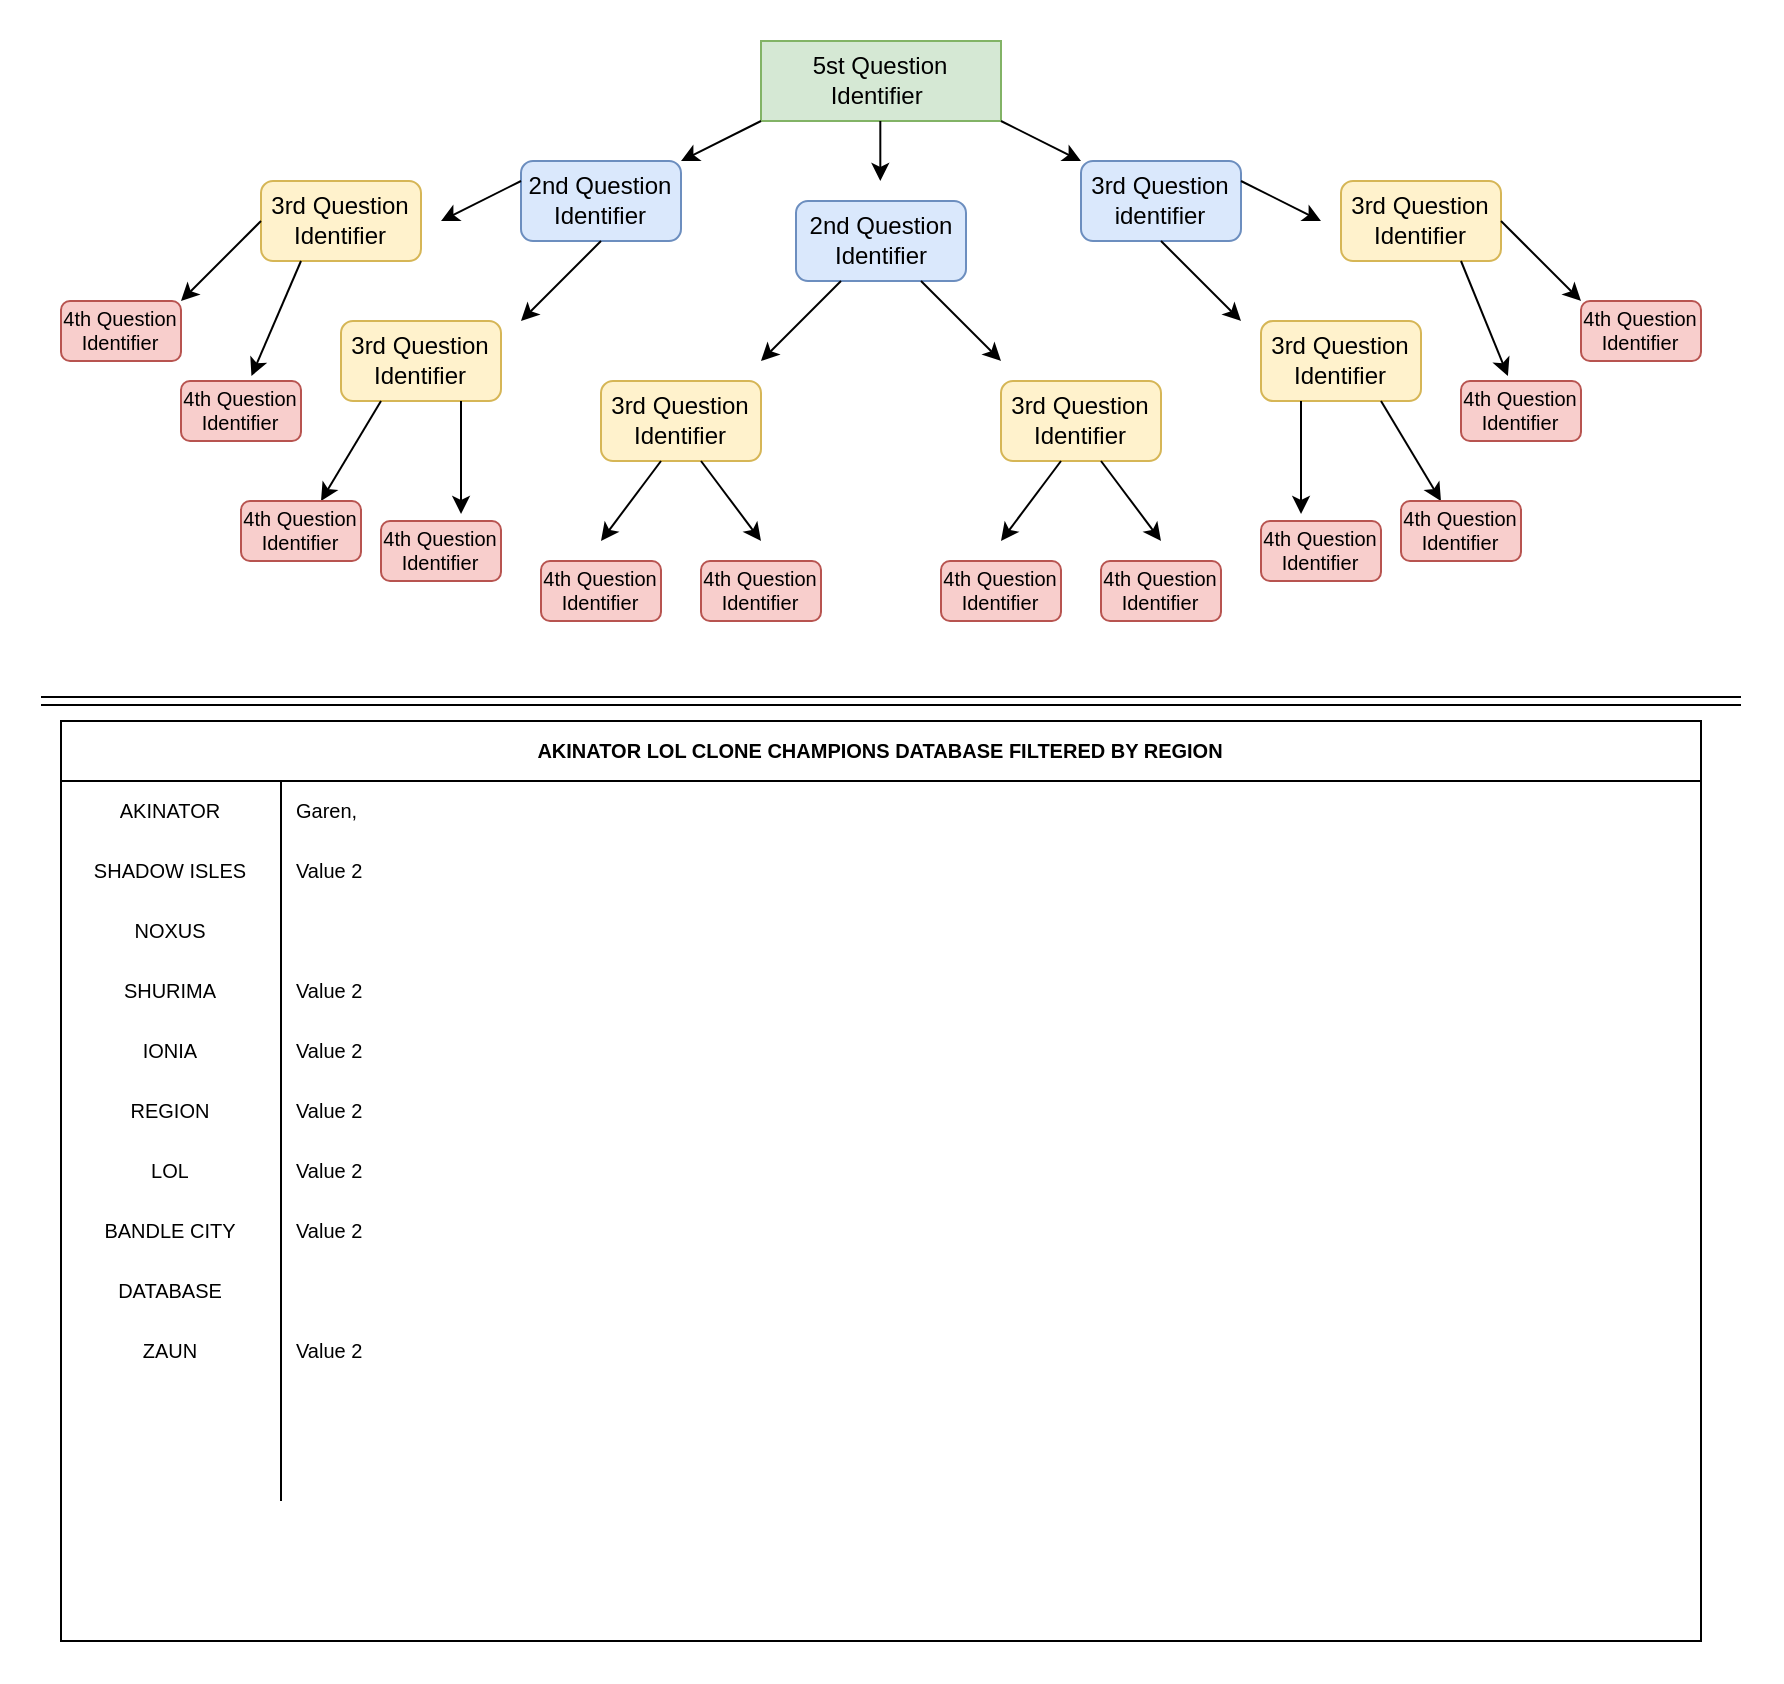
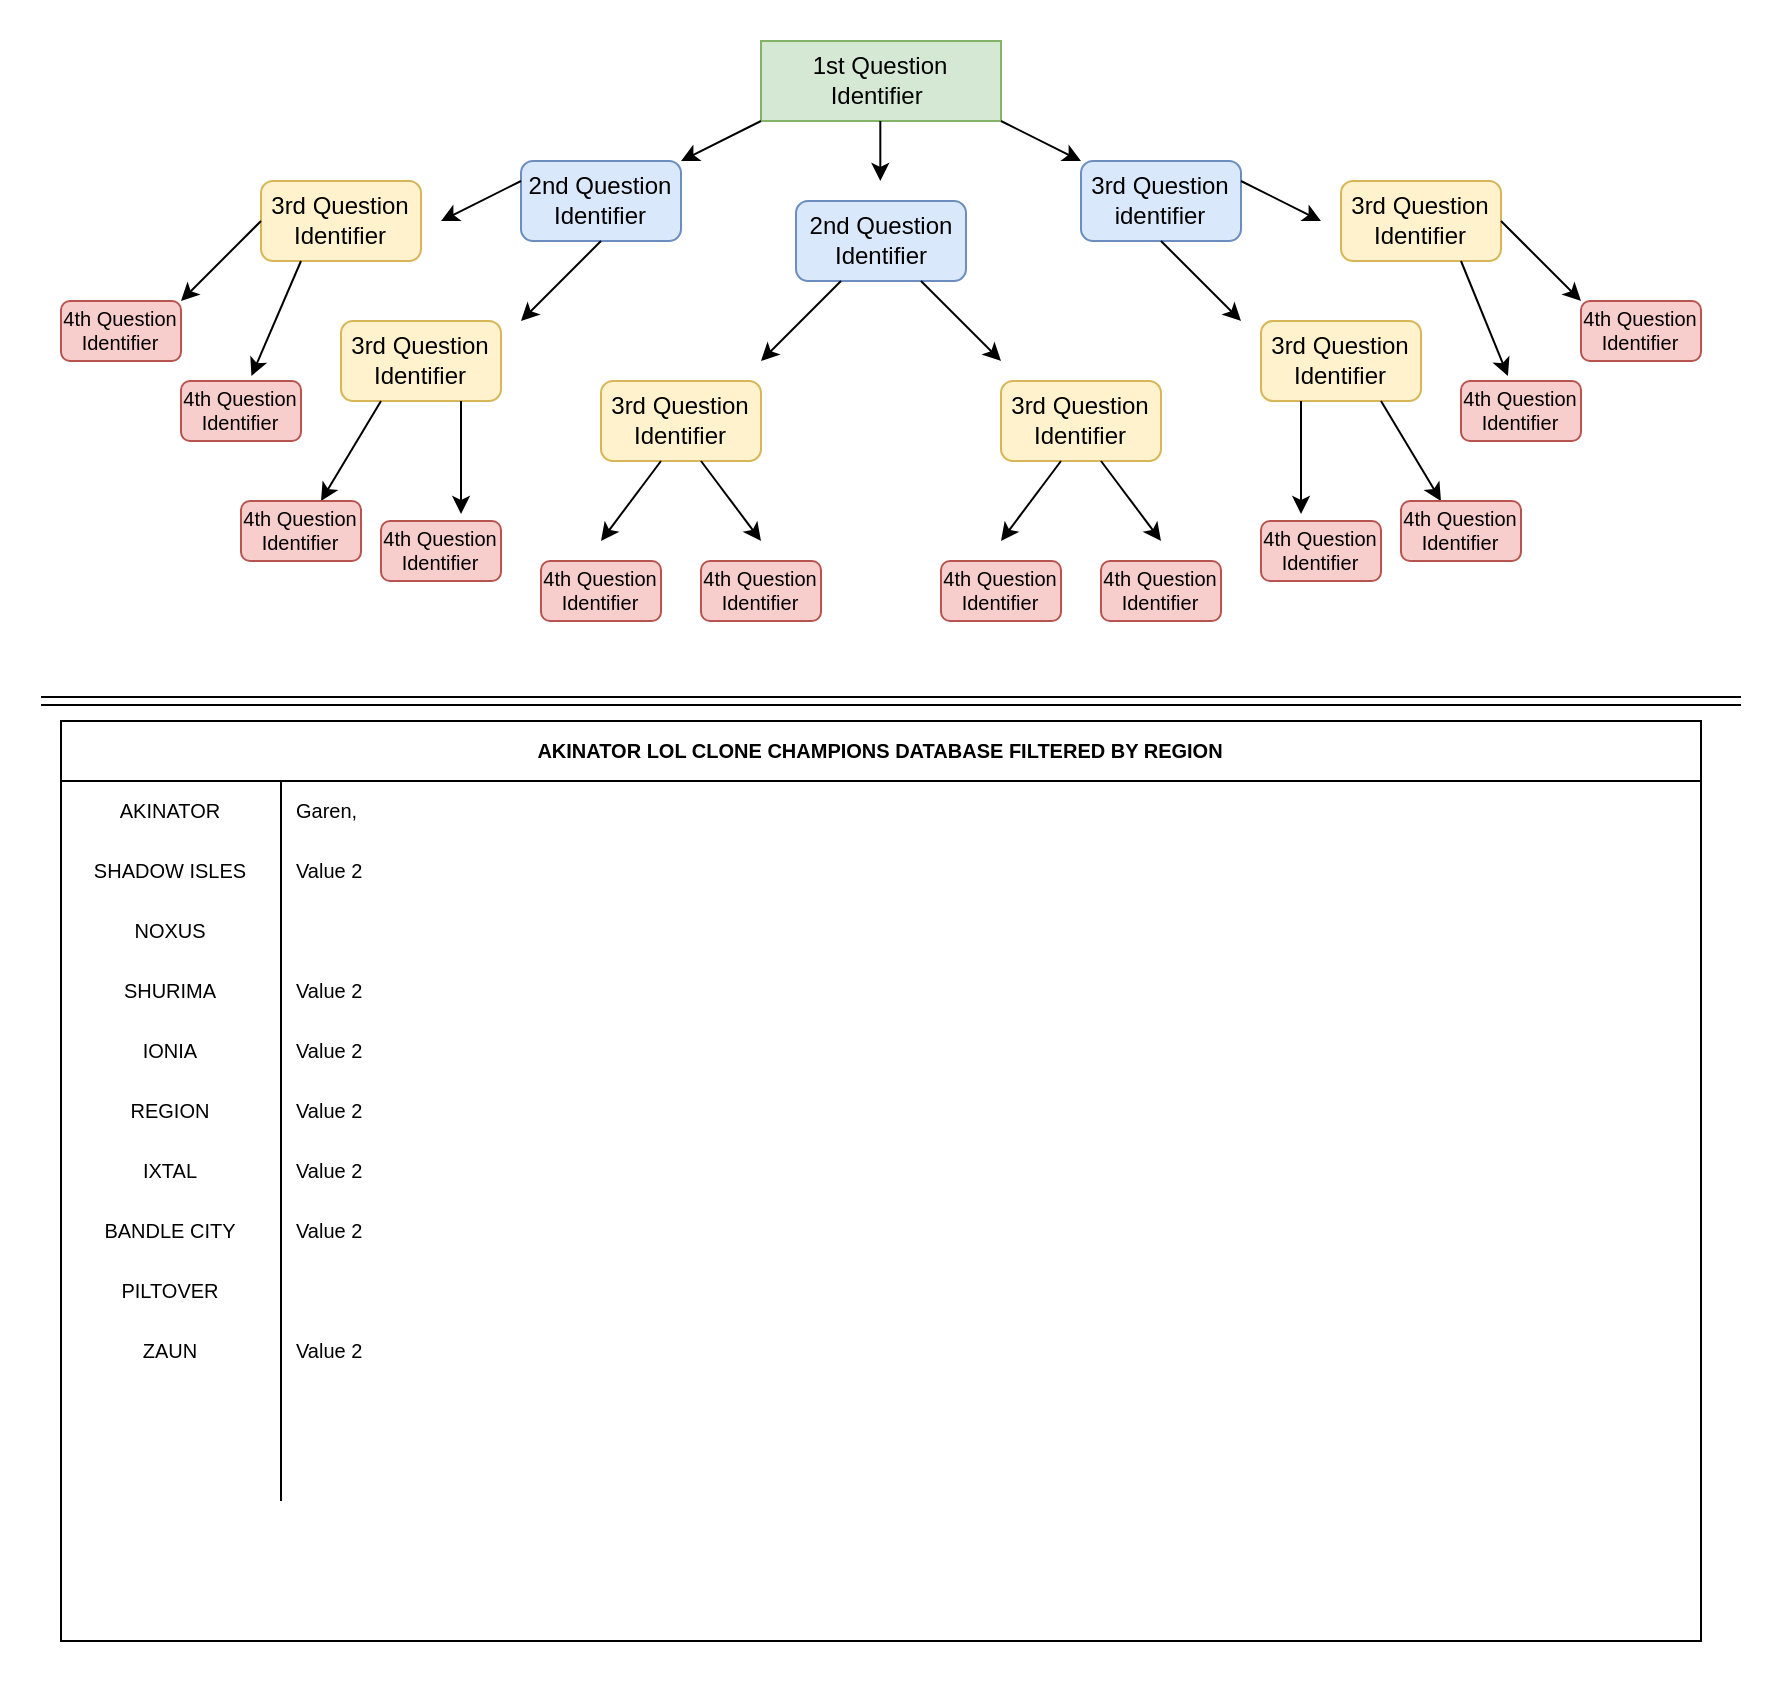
node "5st Question Identifier": label "5st Question Identifier" -> "1st Question Identifier"
node "LOL": label "LOL" -> "IXTAL"
node "DATABASE": label "DATABASE" -> "PILTOVER"
